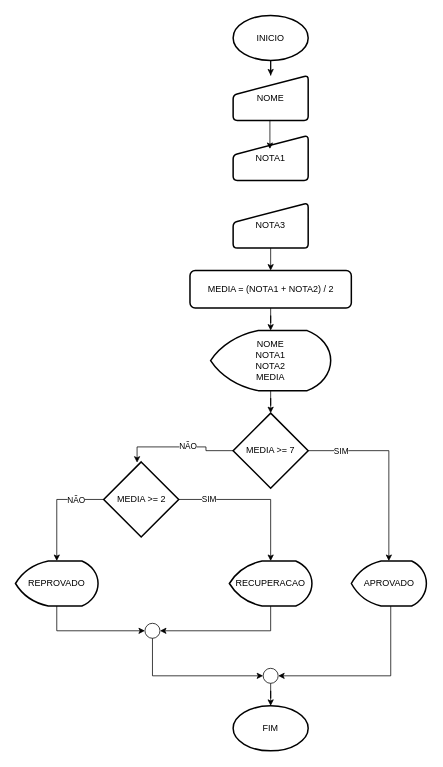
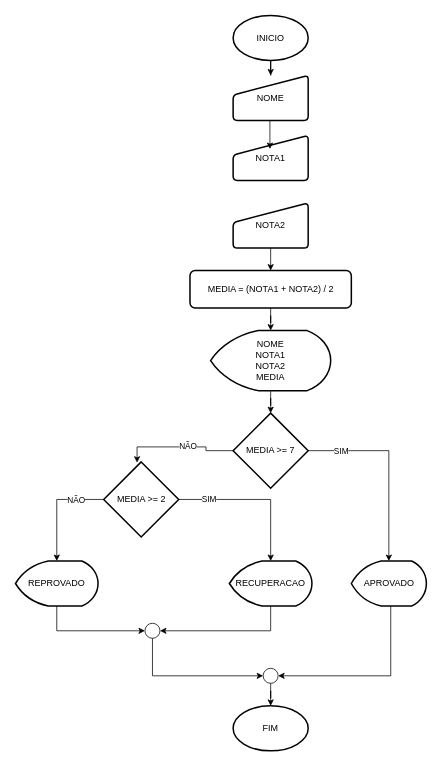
node "NOTA3": label "NOTA3" -> "NOTA2"
